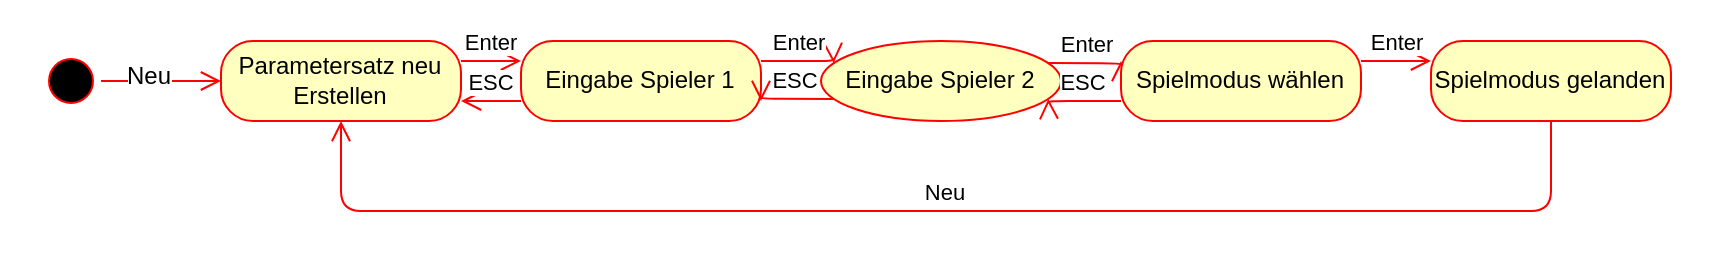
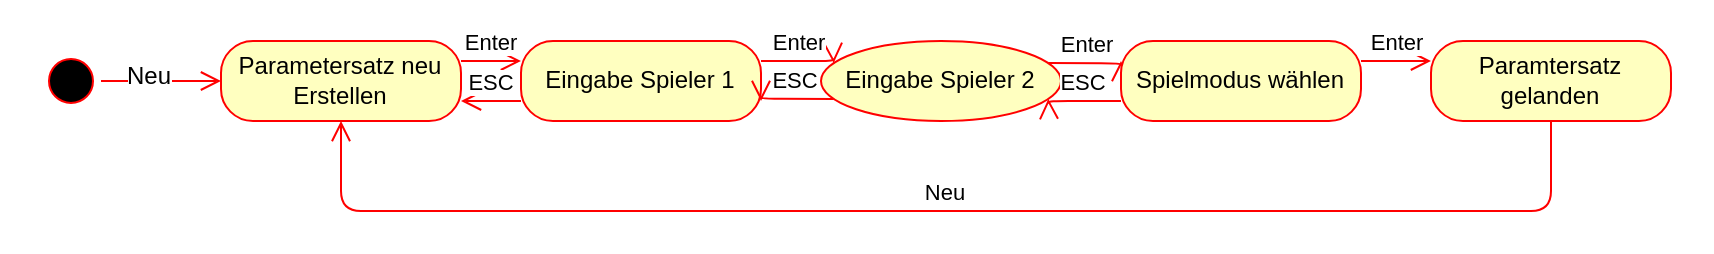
node "Spielmodus gelanden": label "Spielmodus gelanden" -> "Paramtersatz gelanden"
